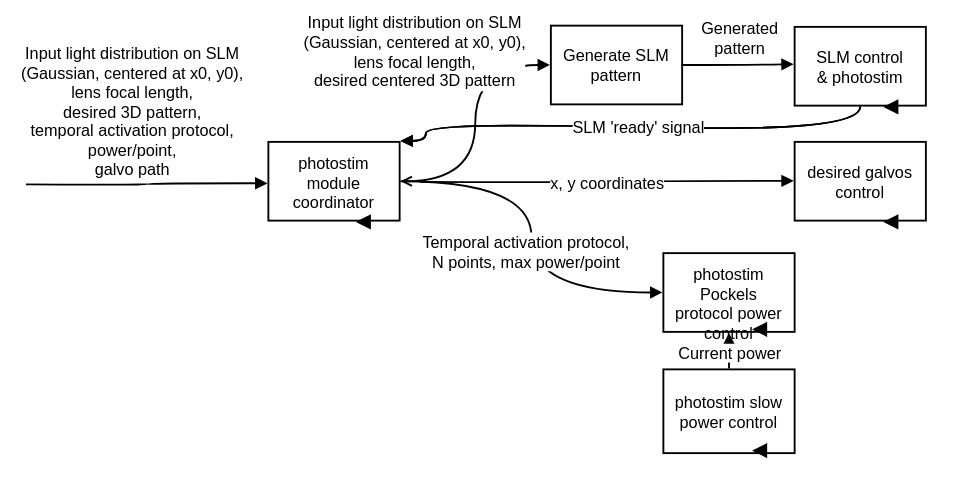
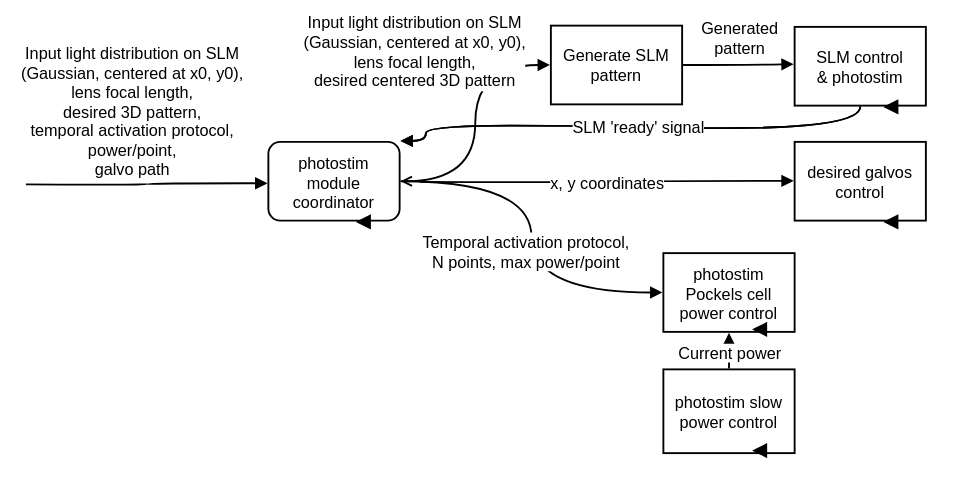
node "photostim module coordinator": shape rectangle -> rounded rectangle
node "photostim Pockels protocol power control": label "photostim Pockels protocol power control" -> "photostim Pockels cell power control"
